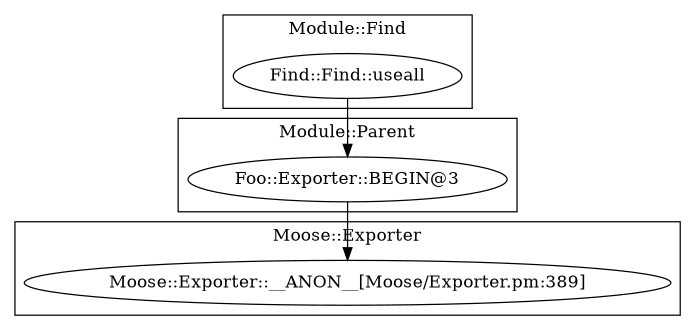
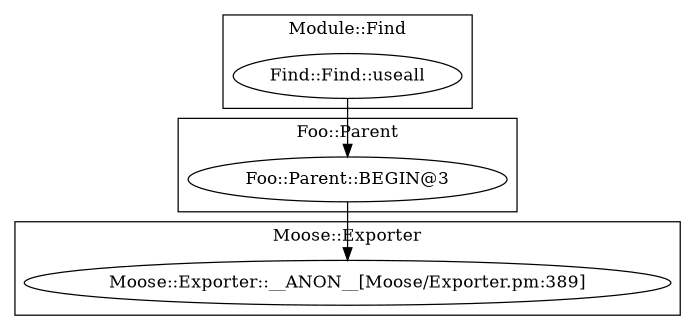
cluster "Module::Parent": label "Module::Parent" -> "Foo::Parent"
node "Foo::Exporter::BEGIN@3": label "Foo::Exporter::BEGIN@3" -> "Foo::Parent::BEGIN@3"
